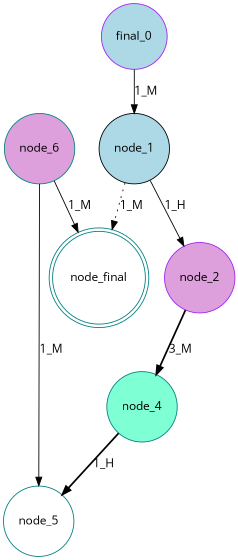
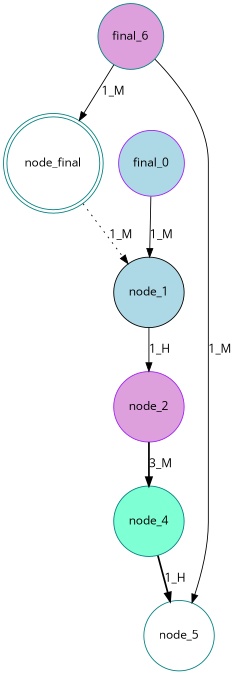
node "node_6": label "node_6" -> "final_6"
edge "node_1" -> "node_final": reversed
